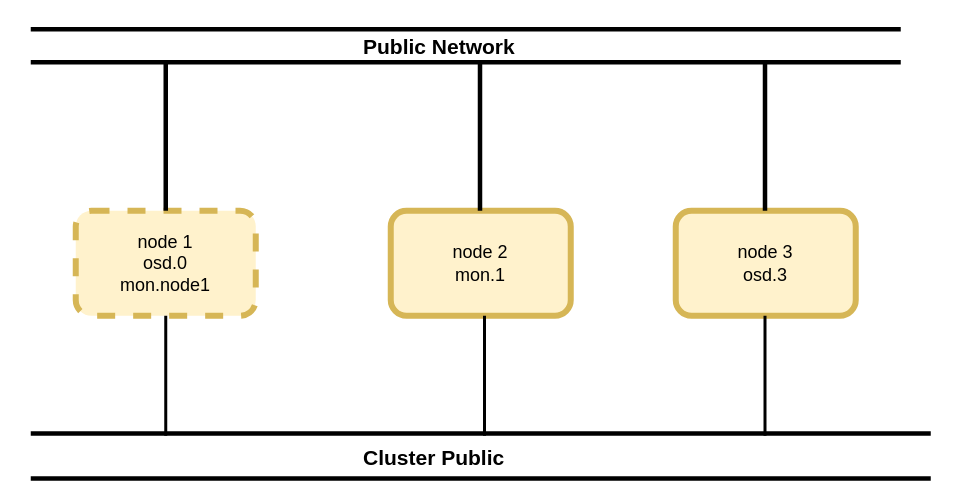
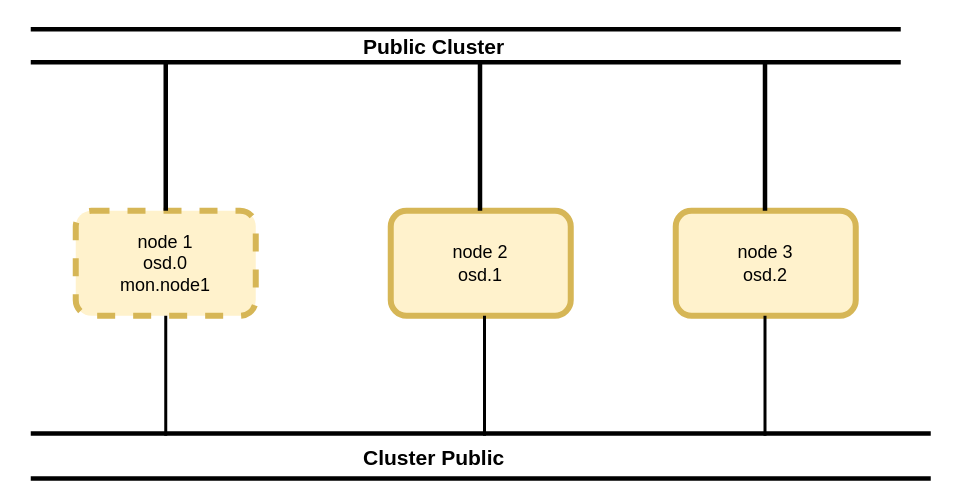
node "Public Network": label "Public Network" -> "Public Cluster"
node "node 2 mon.1": label "node 2 mon.1" -> "node 2 osd.1"
node "node 3 osd.3": label "node 3 osd.3" -> "node 3 osd.2"
